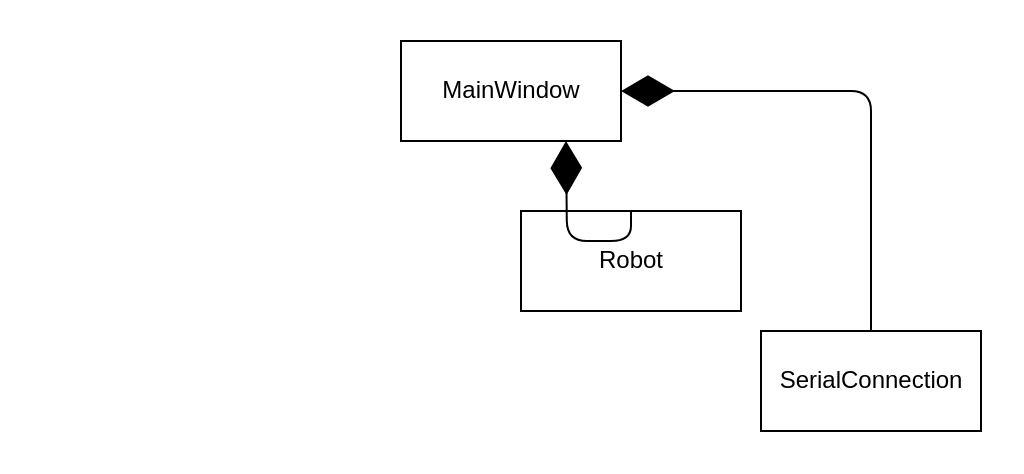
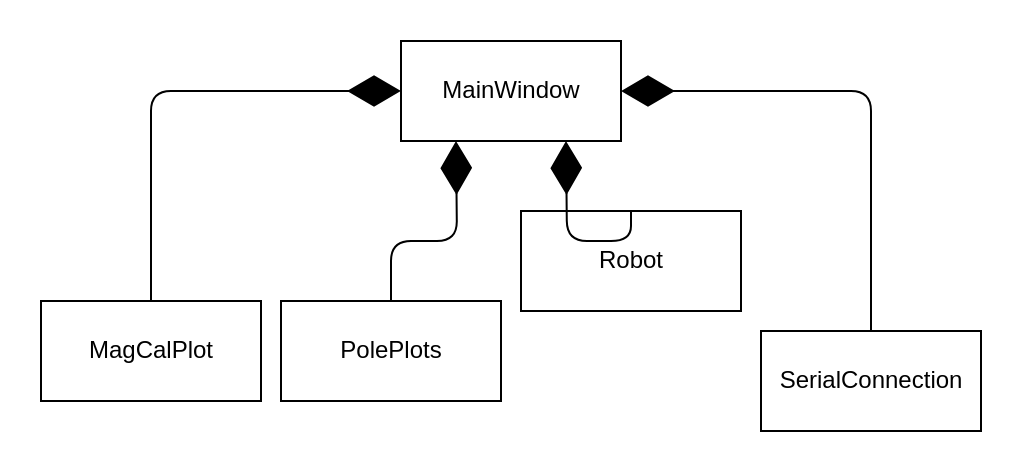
edge "MagCalPlot" -> "MainWindow": added
edge "PolePlots" -> "MainWindow": added
node "MagCalPlot": added
node "PolePlots": added
